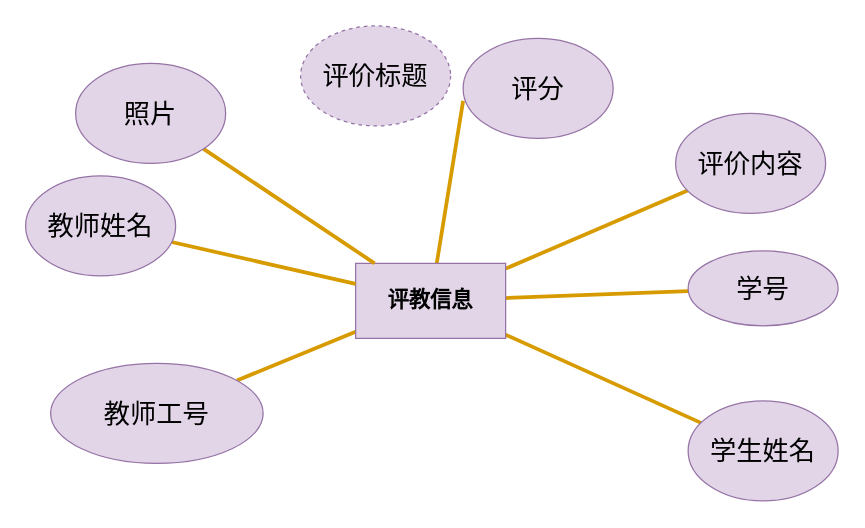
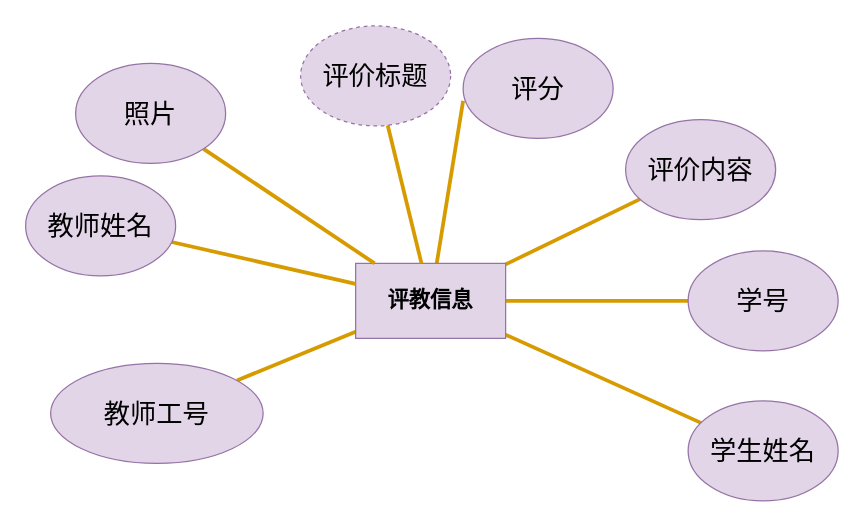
node "评价内容": moved (751, 163) -> (701, 169)
edge "评价标题" -- "评教信息": added
node "学号": size 150x75 -> 150x100
